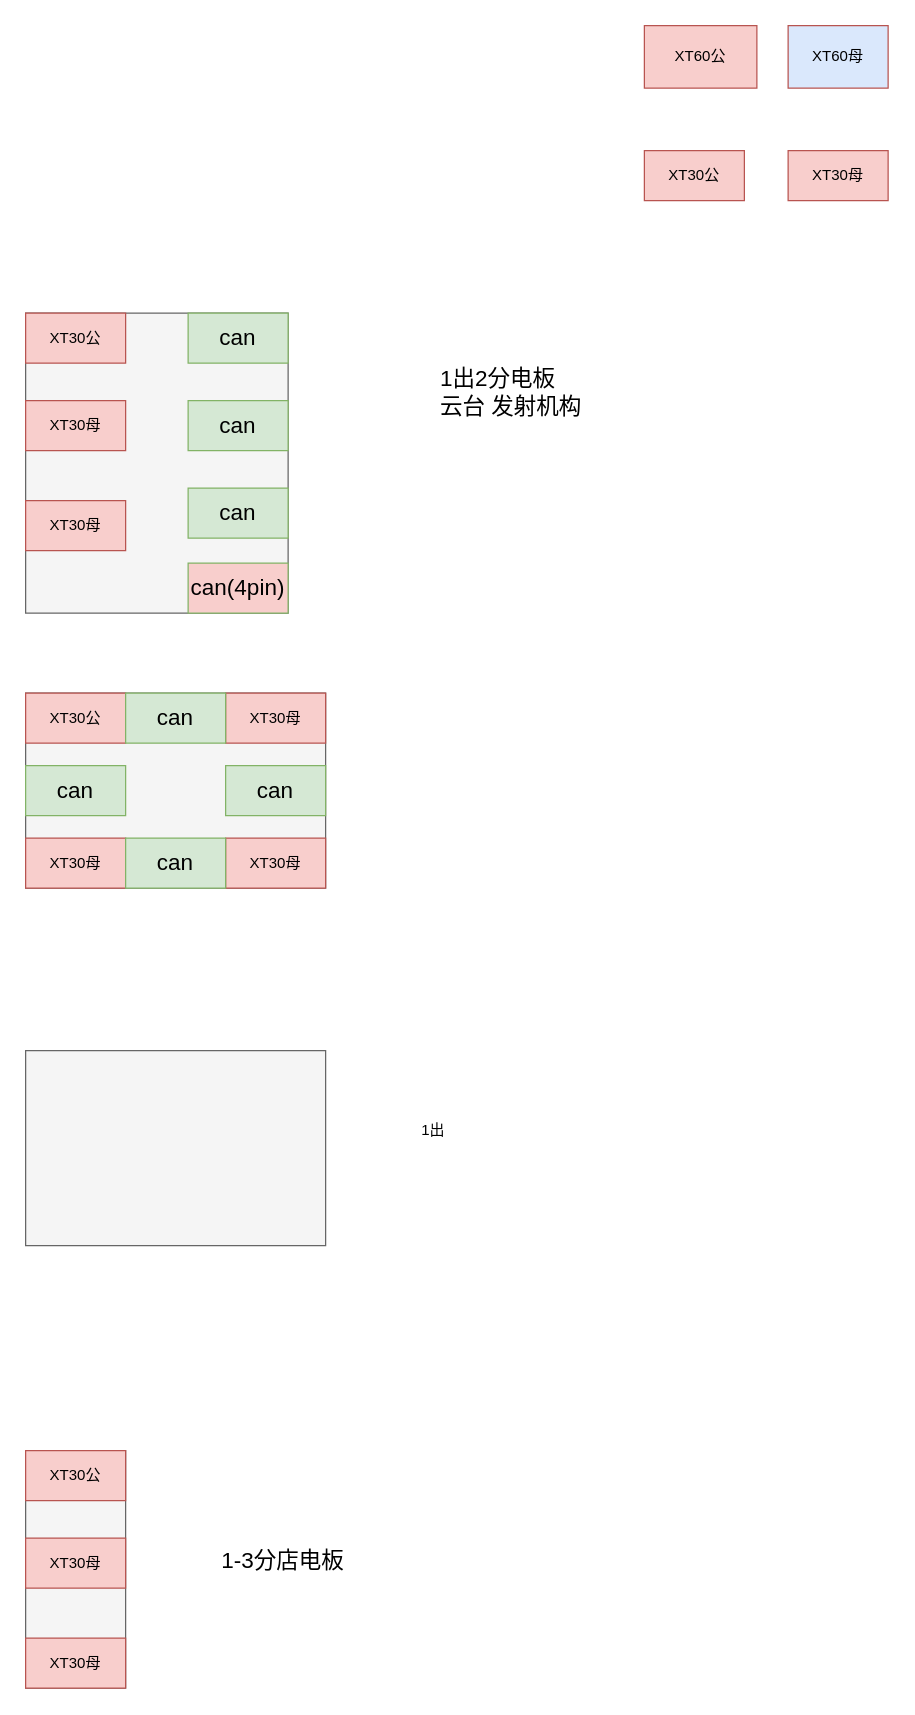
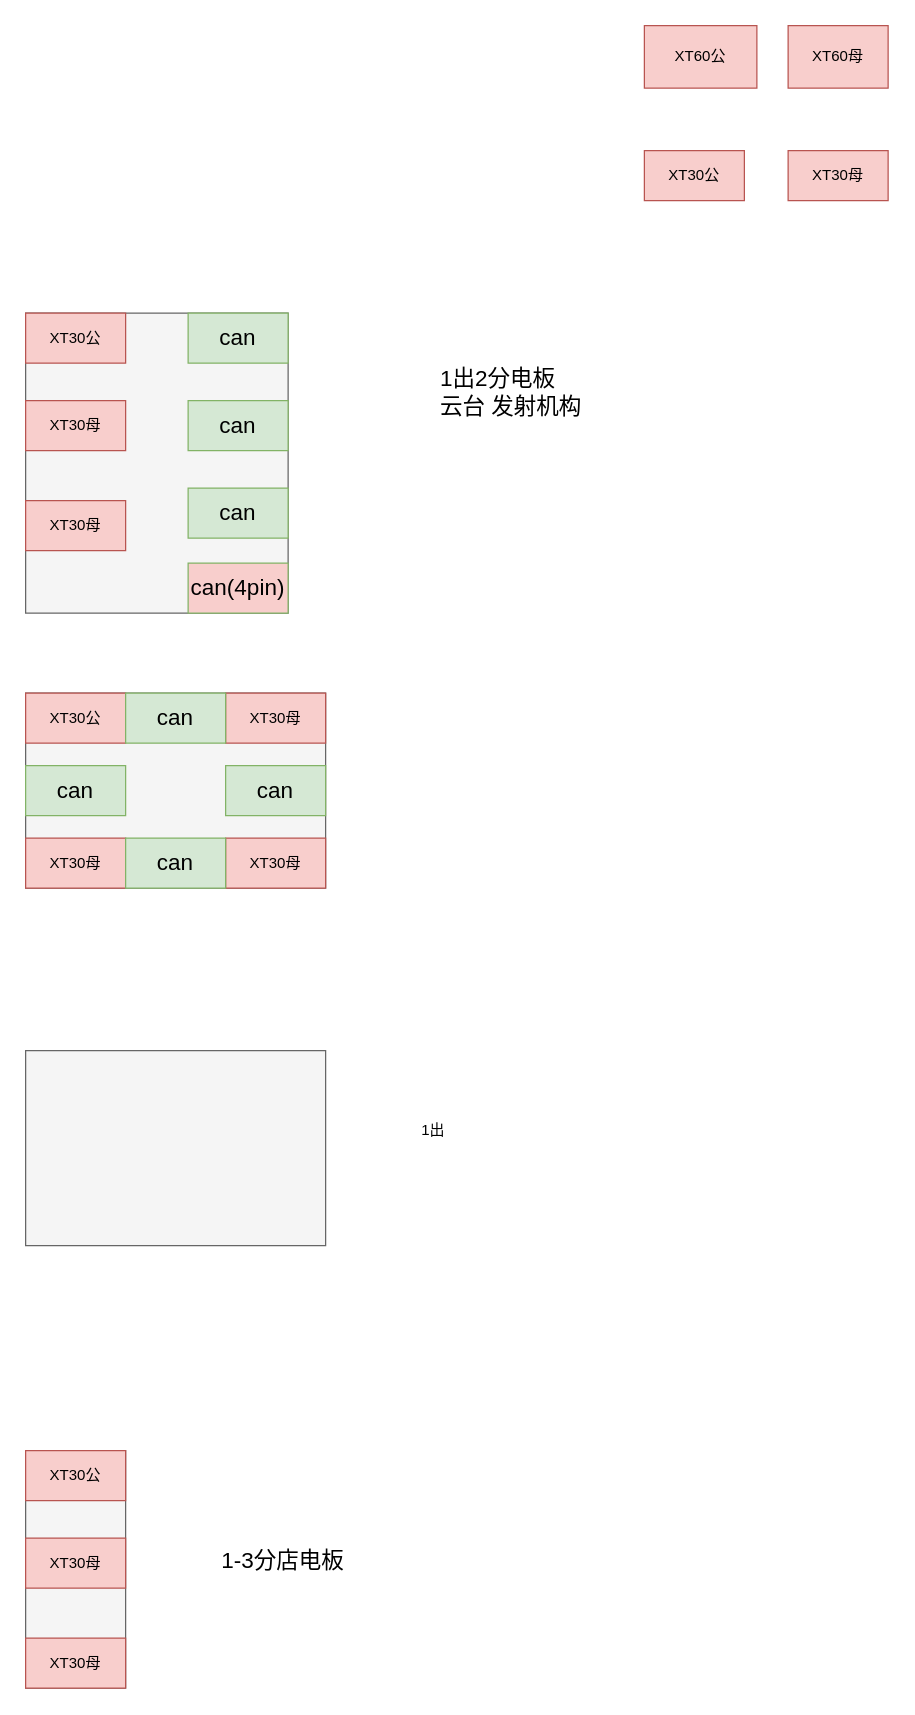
node "XT60母": fillcolor #dae8fc -> #f8cecc
